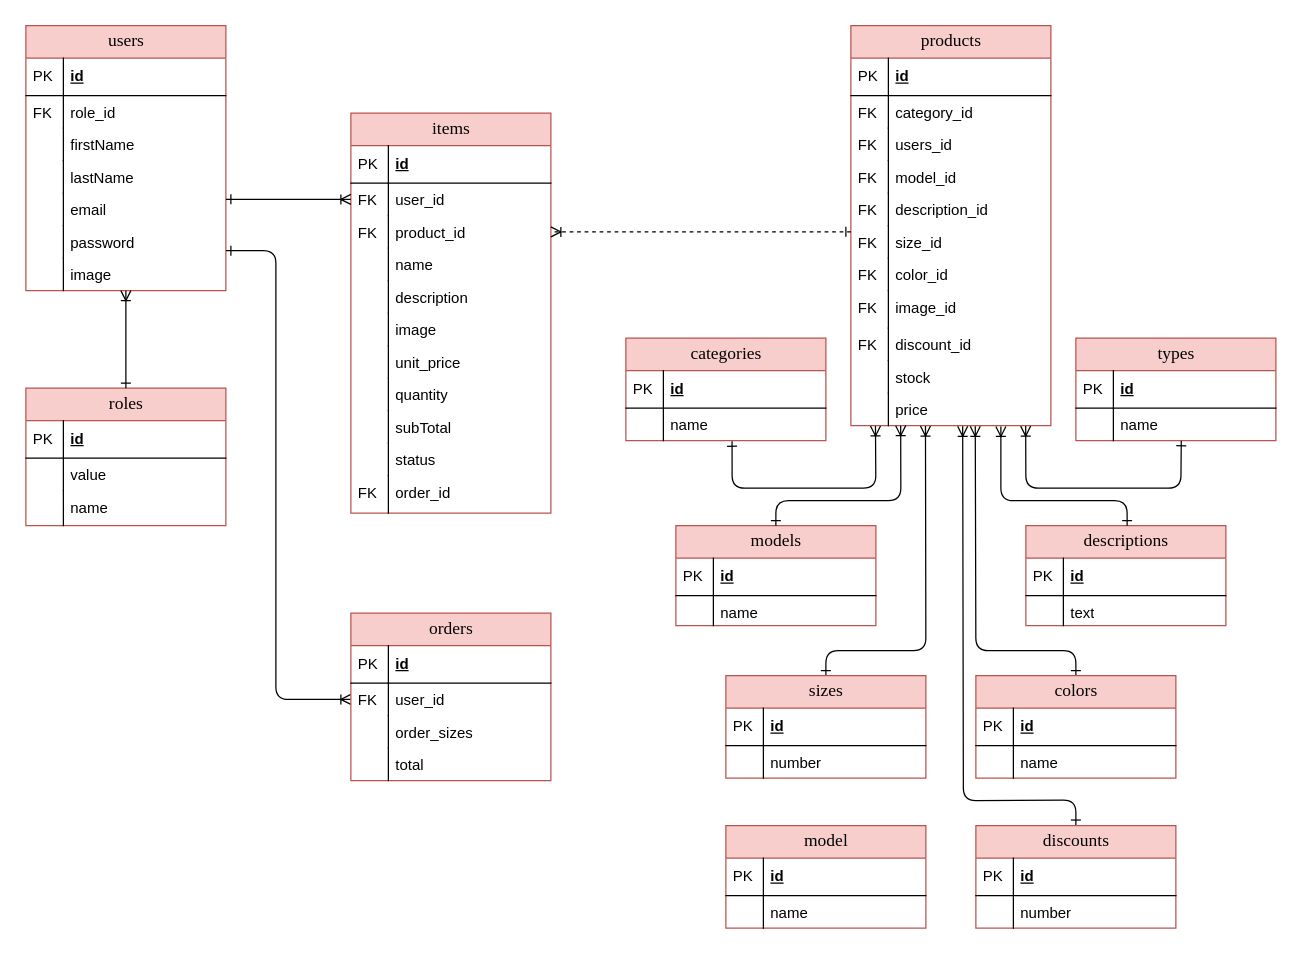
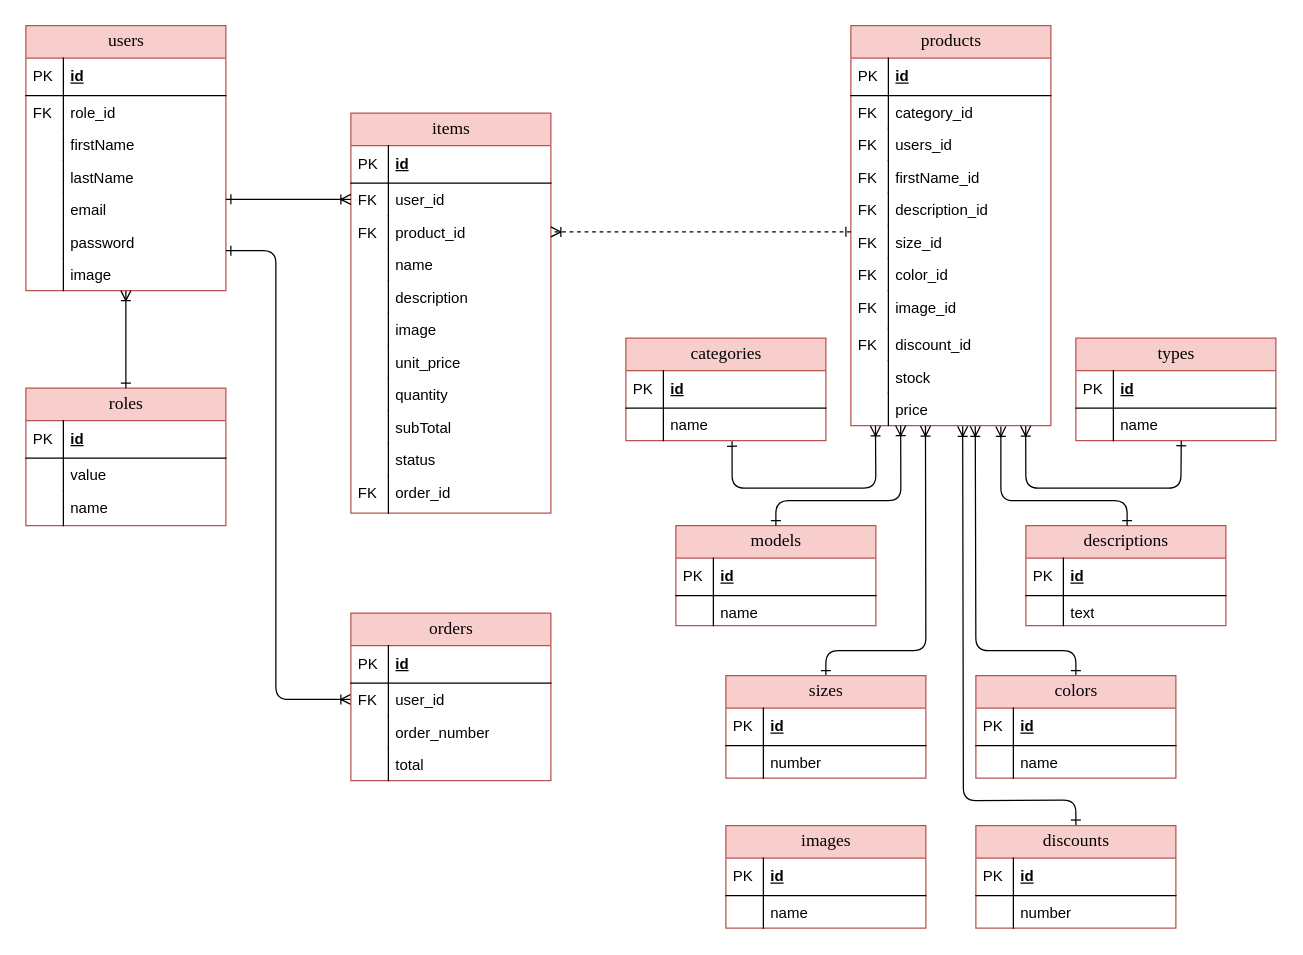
node "model_id": label "model_id" -> "firstName_id"
node "order_sizes": label "order_sizes" -> "order_number"
node "model": label "model" -> "images"
